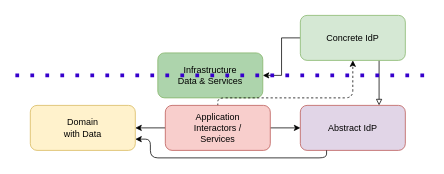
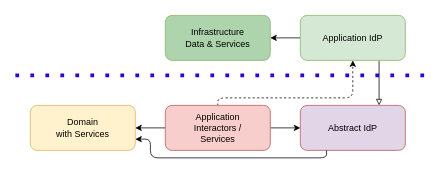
node "Concrete IdP": label "Concrete IdP" -> "Application IdP"
node "Infrastructure Data & Services": moved (210, 75) -> (218, 38)
node "Domain with Data": label "Domain with Data" -> "Domain with Services"
